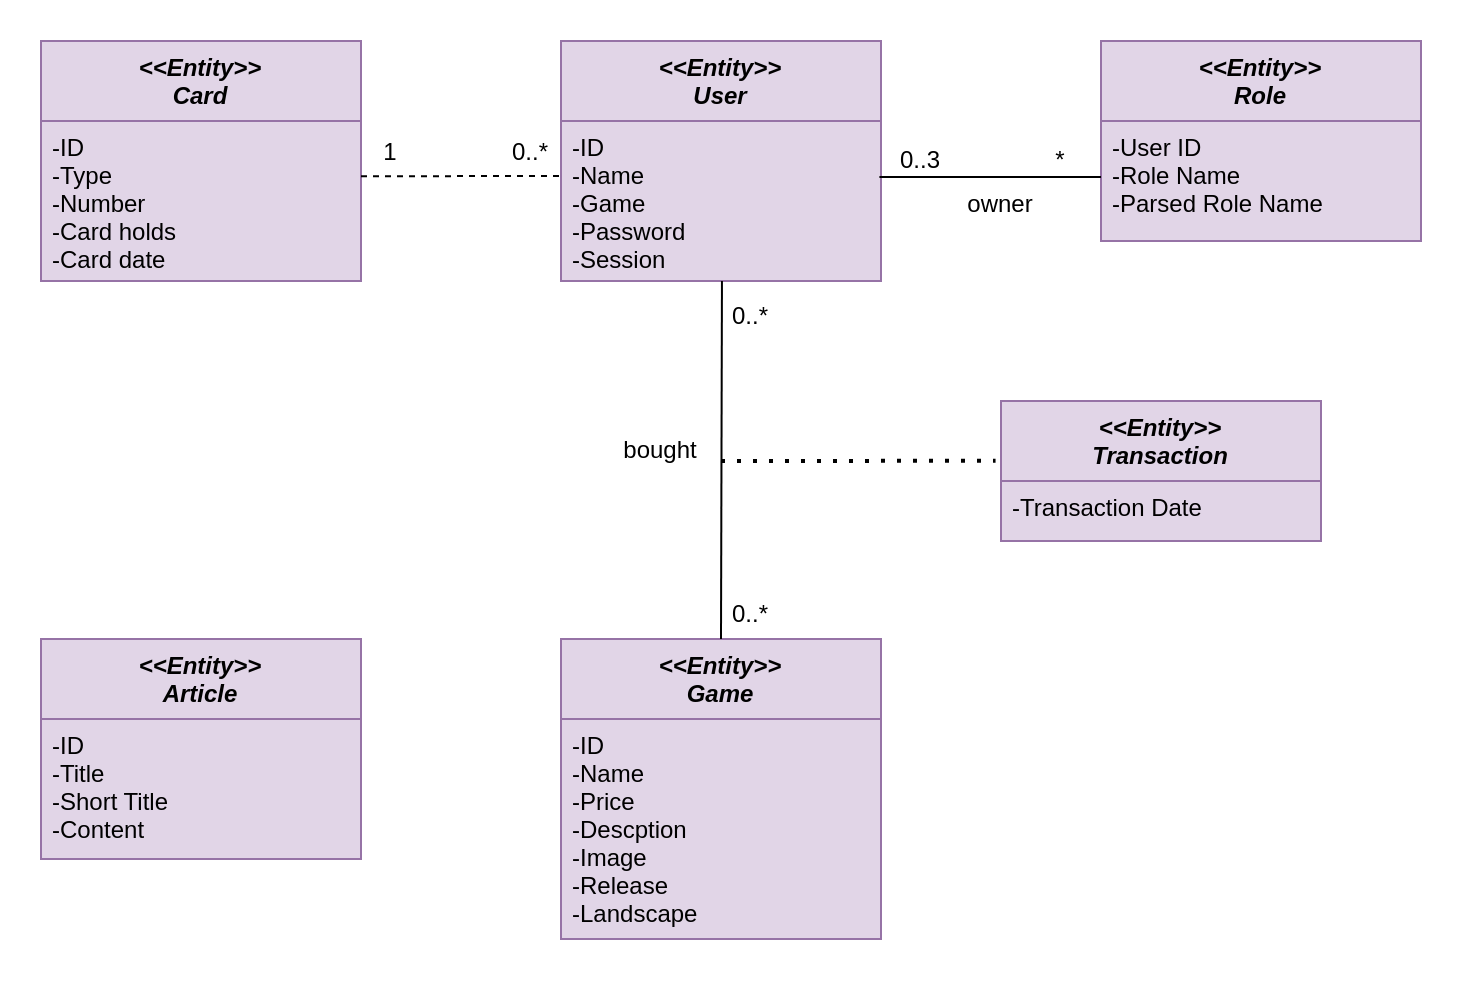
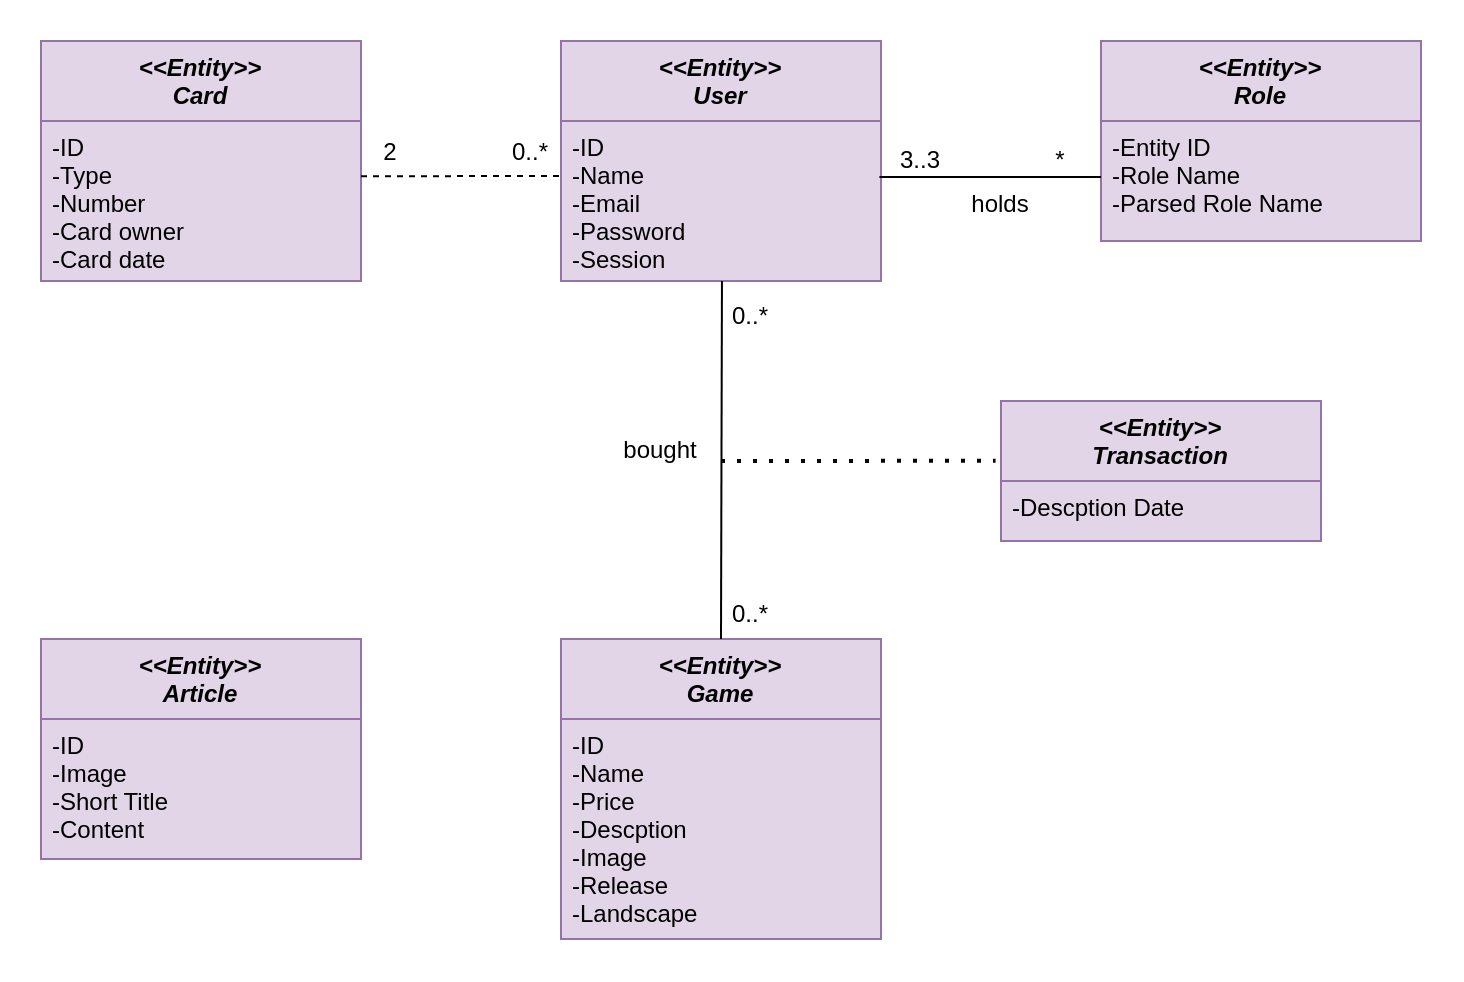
node "-ID -Type -Number -Card holds -Card date": label "-ID -Type -Number -Card holds -Card date" -> "-ID -Type -Number -Card owner -Card date"
node "-ID -Name -Game -Password -Session": label "-ID -Name -Game -Password -Session" -> "-ID -Name -Email -Password -Session"
node "-User ID -Role Name -Parsed Role Name": label "-User ID -Role Name -Parsed Role Name" -> "-Entity ID -Role Name -Parsed Role Name"
node "1": label "1" -> "2"
node "0..3": label "0..3" -> "3..3"
node "owner": label "owner" -> "holds"
node "-Transaction Date": label "-Transaction Date" -> "-Descption Date"
node "-ID -Title -Short Title -Content": label "-ID -Title -Short Title -Content" -> "-ID -Image -Short Title -Content"
